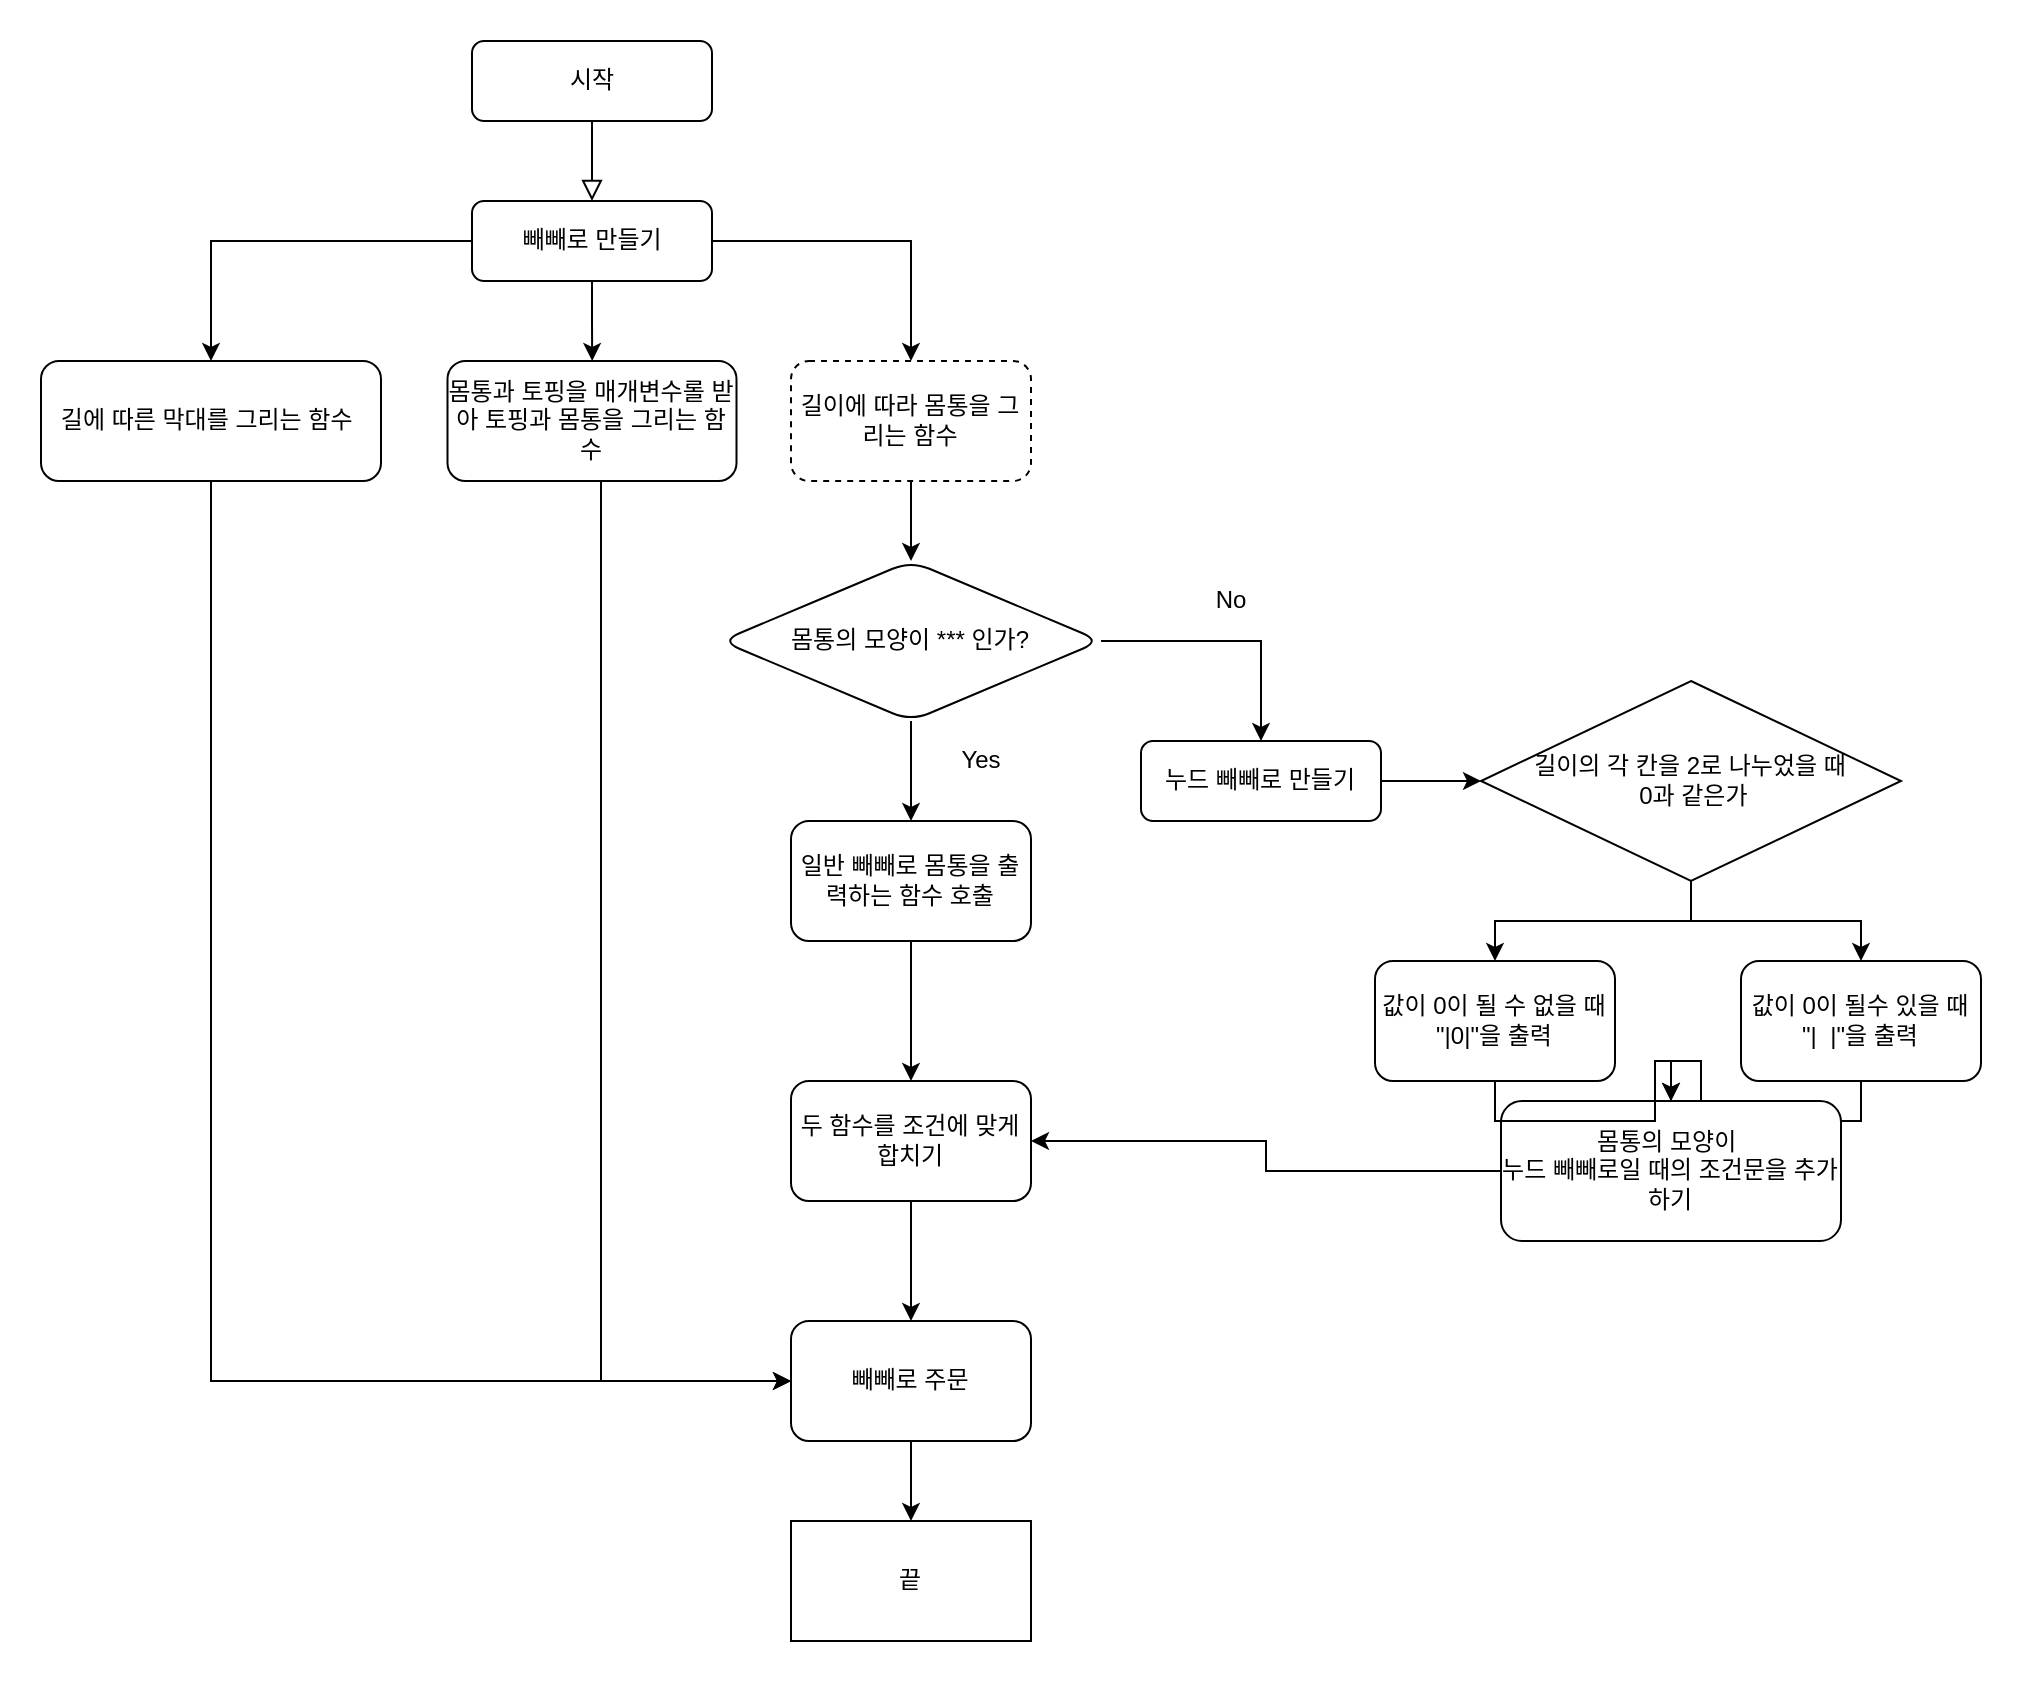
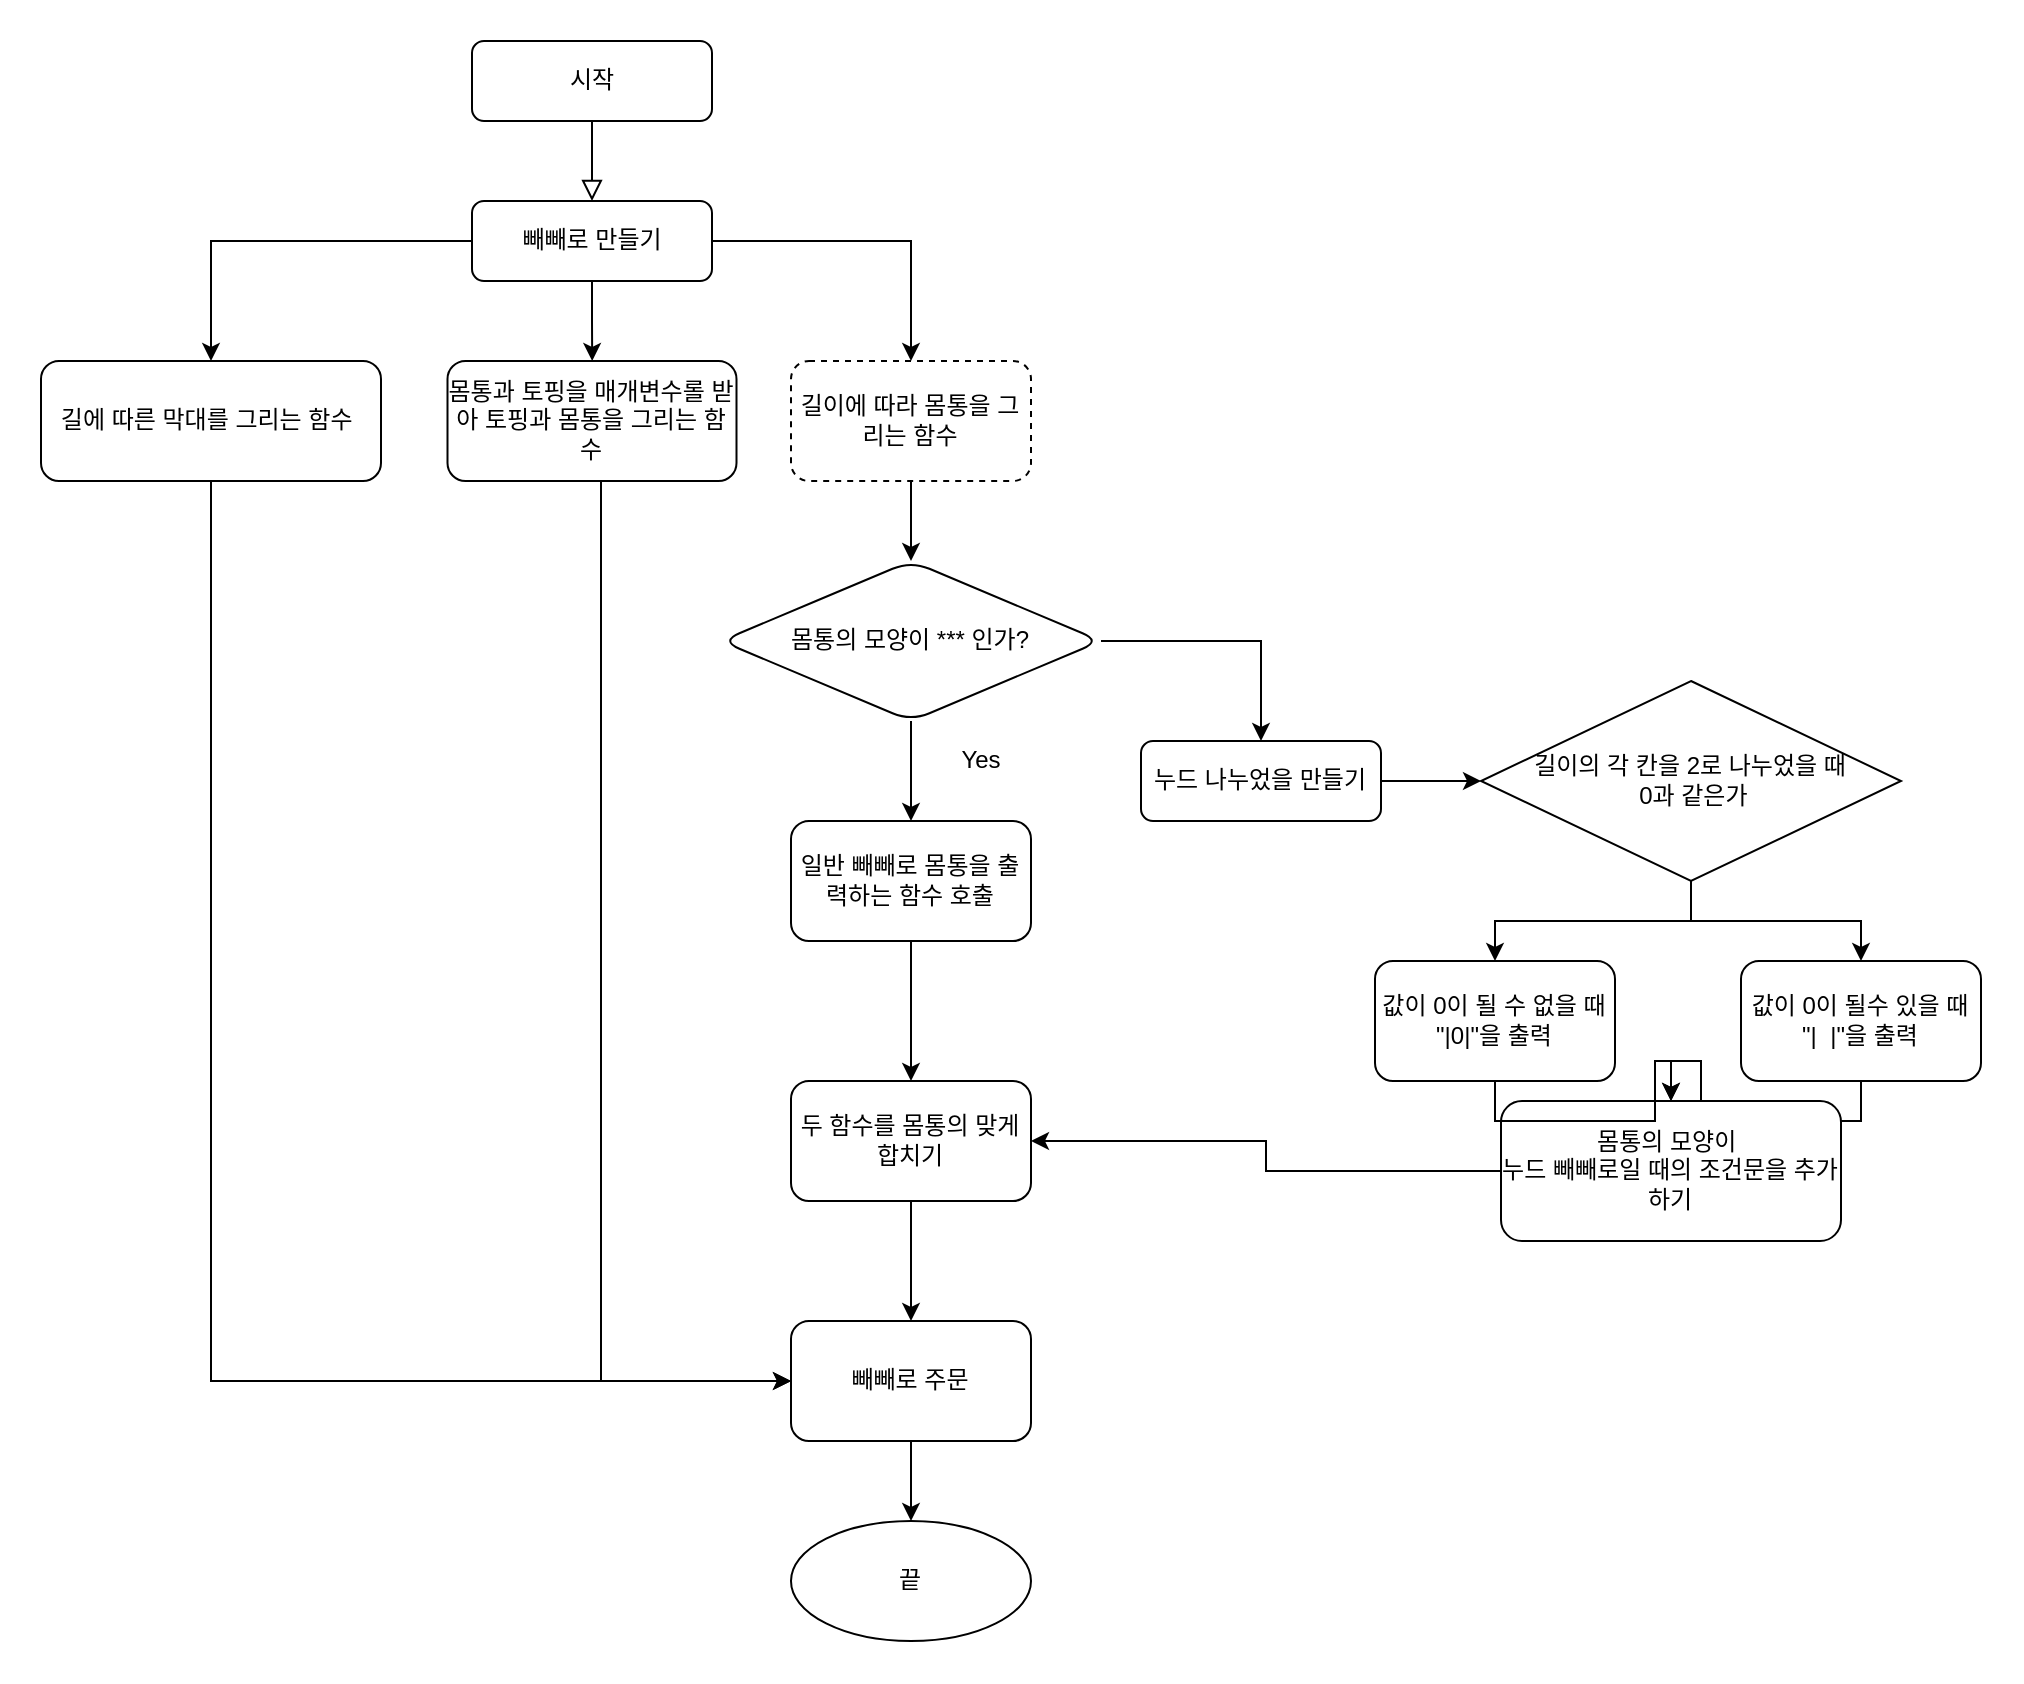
node "No": removed
node "누드 빼빼로 만들기": label "누드 빼빼로 만들기" -> "누드 나누었을 만들기"
node "두 함수를 조건에 맞게 합치기": label "두 함수를 조건에 맞게 합치기" -> "두 함수를 몸통의 맞게 합치기"
node "끝": shape rectangle -> ellipse
